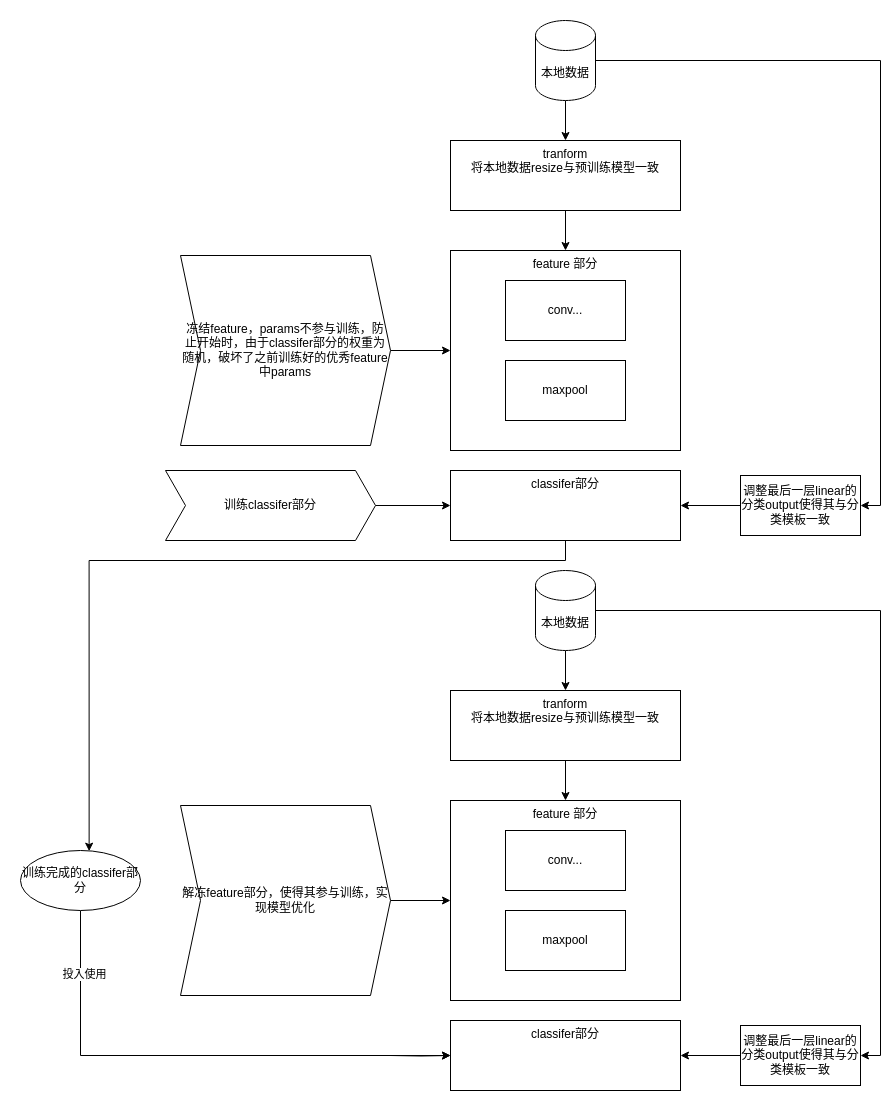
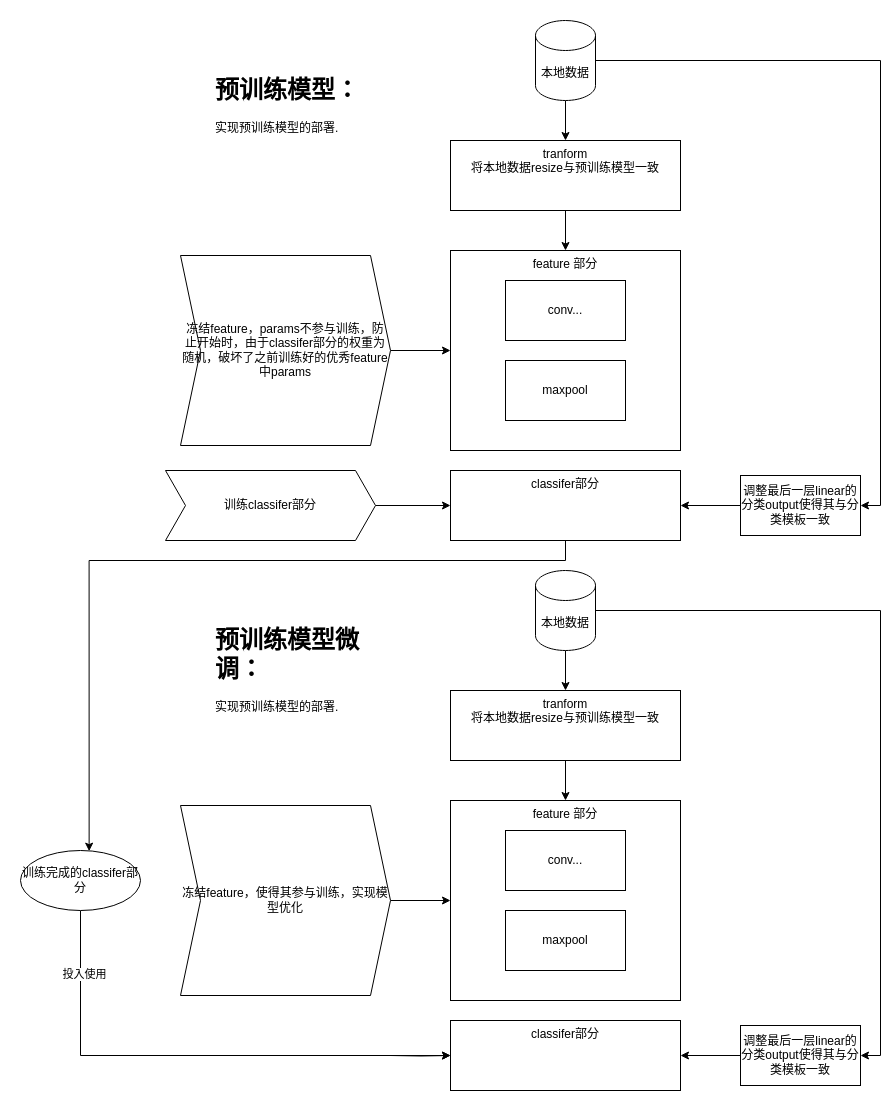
node "预训练模型：实现预训练模型的部署.": added
node "预训练模型微调：实现预训练模型的部署.": added
node "解冻feature部分，使得其参与训练，实现模型优化": label "解冻feature部分，使得其参与训练，实现模型优化" -> "冻结feature，使得其参与训练，实现模型优化"
